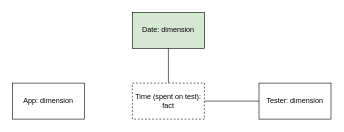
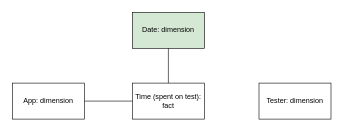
edge "App: dimension" -- "Time (spent on test): fact": added
node "Time (spent on test): fact": style dashed -> solid
edge "Time (spent on test): fact" -- "Tester: dimension": removed
